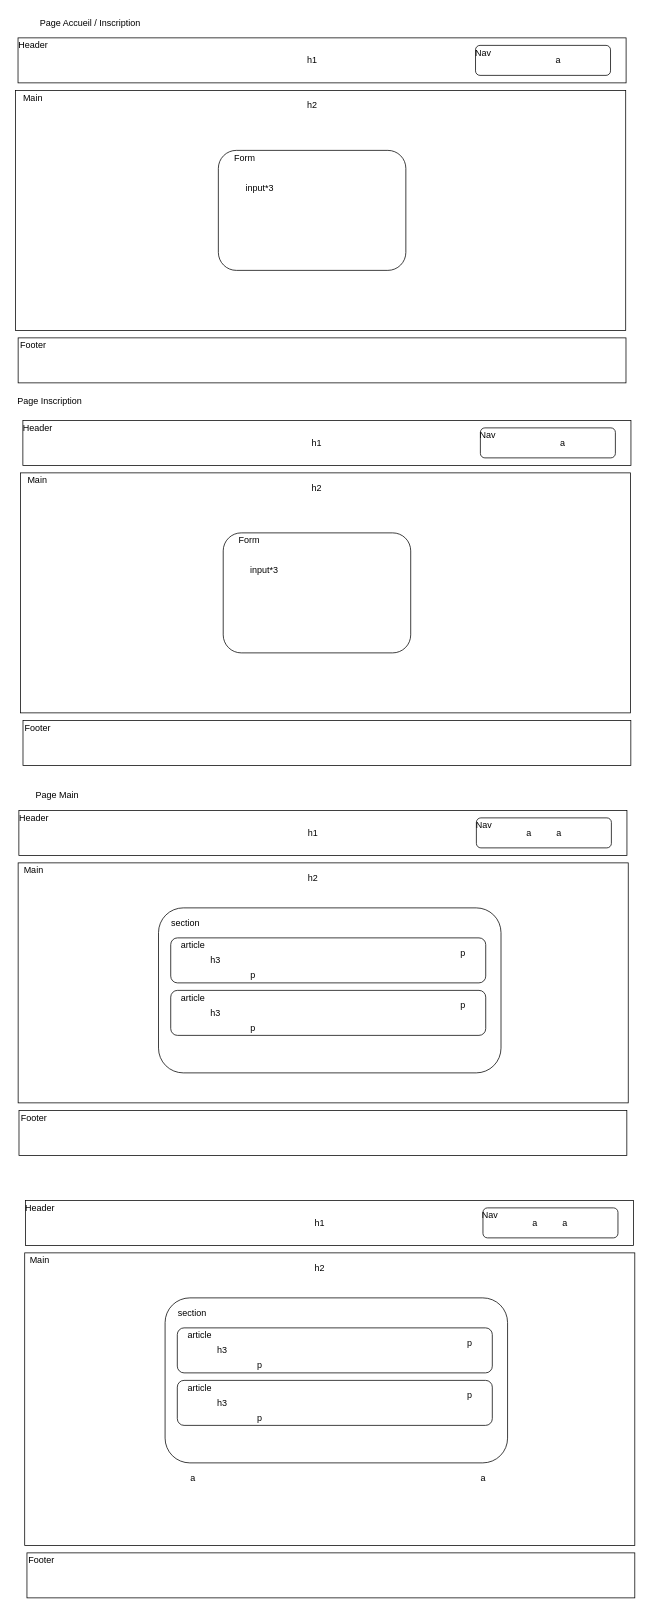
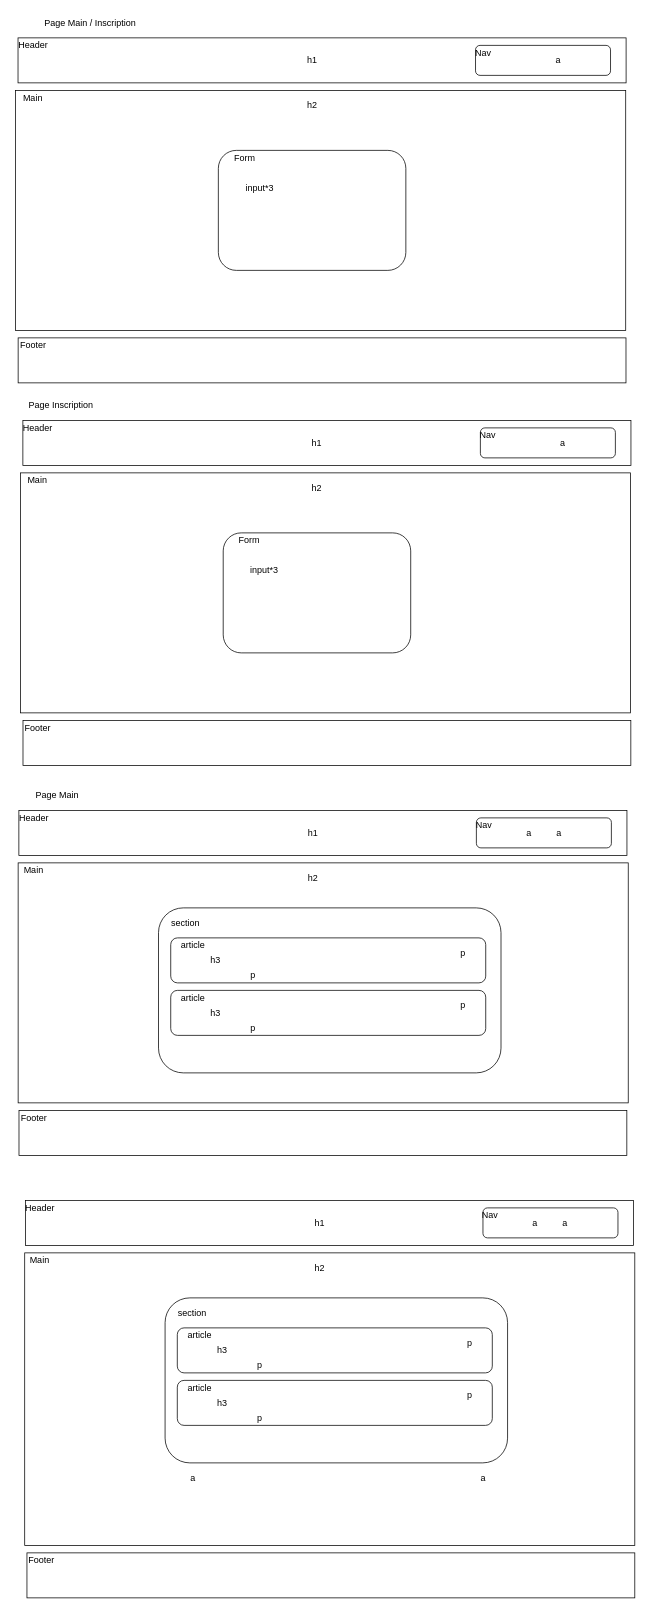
node "Page Accueil / Inscription": label "Page Accueil / Inscription" -> "Page Main / Inscription"
node "Page Inscription": moved (50, 402) -> (61, 405)
